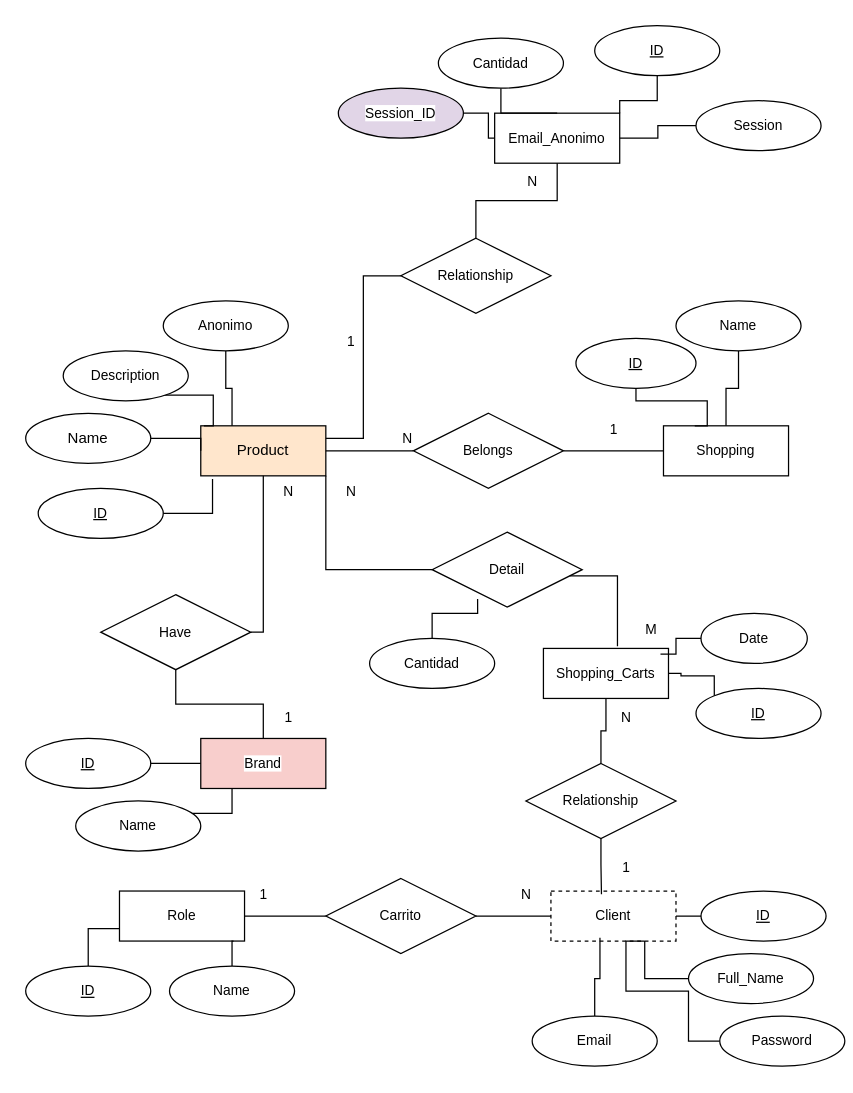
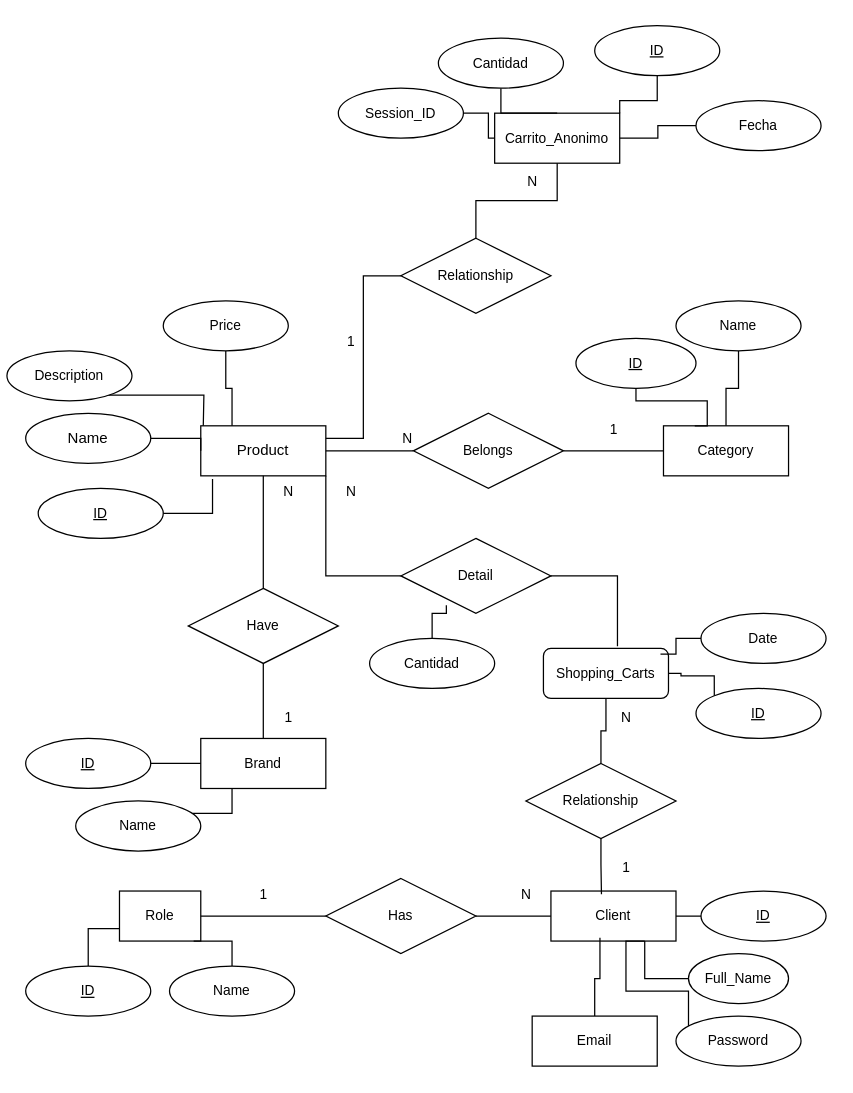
node "Session_ID": fillcolor #e1d5e7 -> #ffffff
node "Session": label "Session" -> "Fecha"
node "Email_Anonimo": label "Email_Anonimo" -> "Carrito_Anonimo"
node "Anonimo": label "Anonimo" -> "Price"
node "Description": moved (126, 376) -> (69, 376)
node "Product": fillcolor #ffe6cc -> #ffffff
node "Shopping": label "Shopping" -> "Category"
node "Detail": moved (507, 569) -> (476, 576)
node "M": removed
node "Have": moved (176, 632) -> (263, 626)
node "Date": size 106x50 -> 125x50
node "Shopping_Carts": shape rectangle -> rounded rectangle
node "Brand": fillcolor #f8cecc -> #ffffff
node "Role": size 125x50 -> 81x50
node "Carrito": label "Carrito" -> "Has"
node "Client": style dashed -> solid
node "Full_Name": size 125x50 -> 100x50
node "Email": shape ellipse -> rectangle
node "Password": moved (782, 1041) -> (738, 1041)
